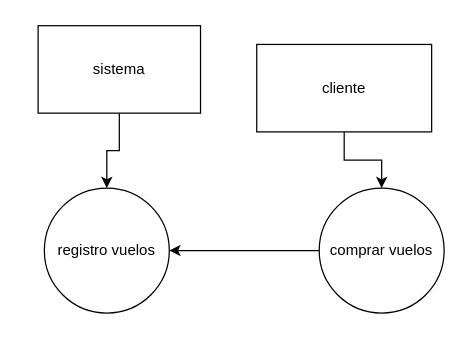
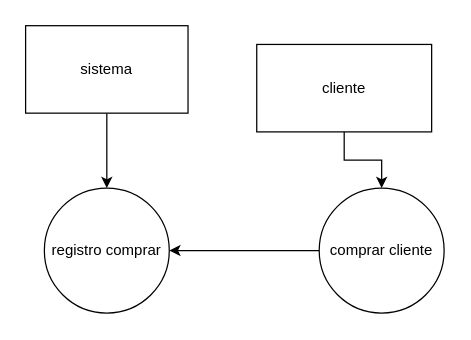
node "sistema": moved (119, 69) -> (107, 69)
node "registro vuelos": label "registro vuelos" -> "registro comprar"
node "comprar vuelos": label "comprar vuelos" -> "comprar cliente"
